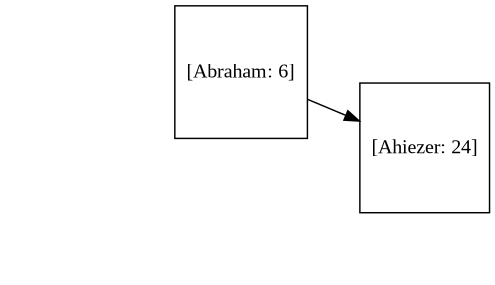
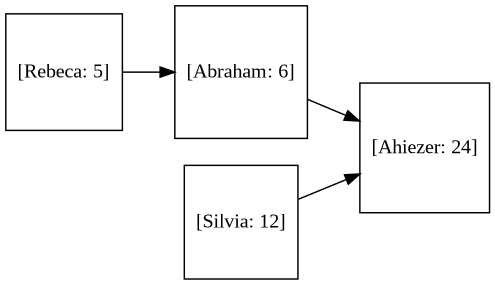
node "[Rebeca: 5]": added
node "[Silvia: 12]": added
